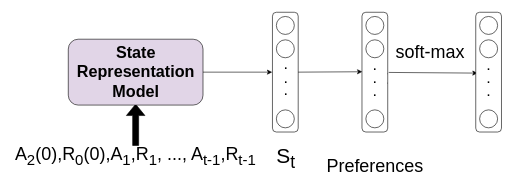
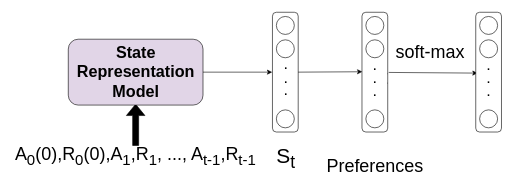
node "A2(0),R0(0),A1,R1, ..., At-1,Rt-1": label "A2(0),R0(0),A1,R1, ..., At-1,Rt-1" -> "A0(0),R0(0),A1,R1, ..., At-1,Rt-1"
